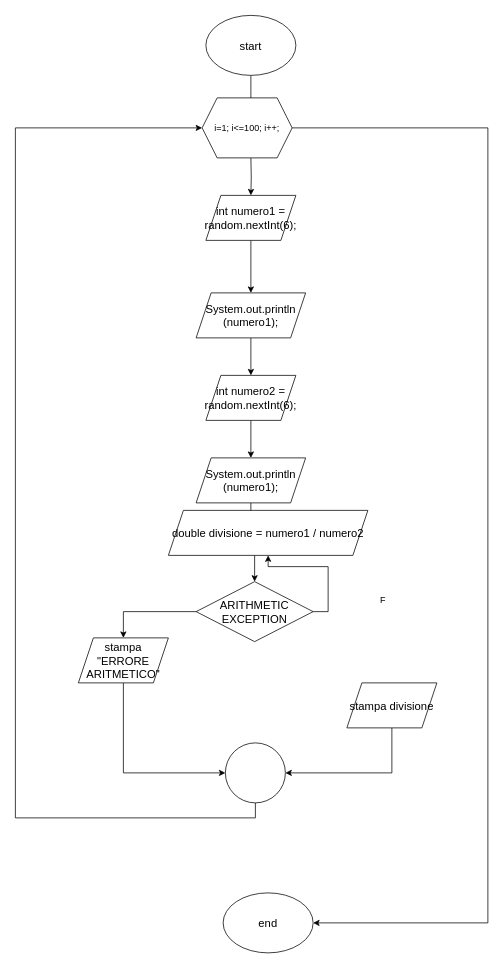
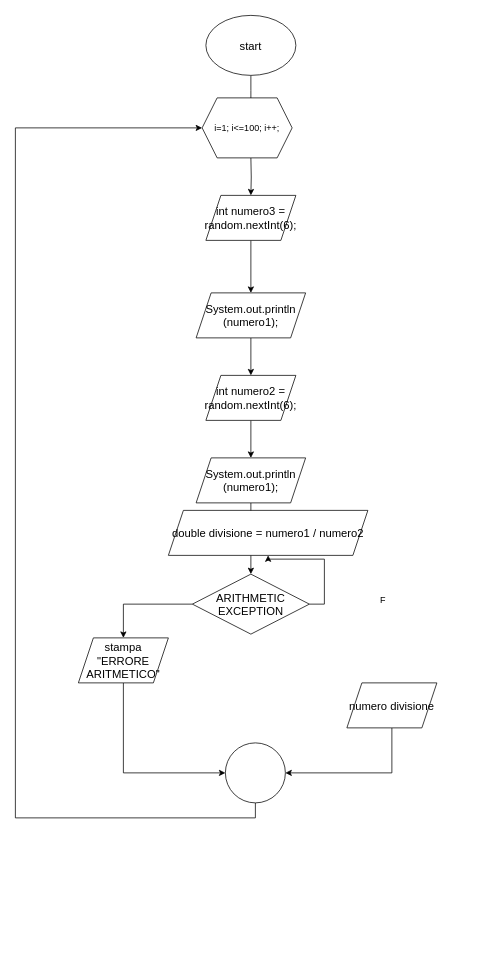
node "int numero1 = random.nextInt(6);": label "int numero1 = random.nextInt(6);" -> "int numero3 = random.nextInt(6);"
node "ARITHMETIC EXCEPTION": moved (255, 612) -> (251, 604)
node "stampa divisione": label "stampa divisione" -> "numero divisione"
node "end": removed
edge "i=1; i<=100; i++;" -> "end": removed
